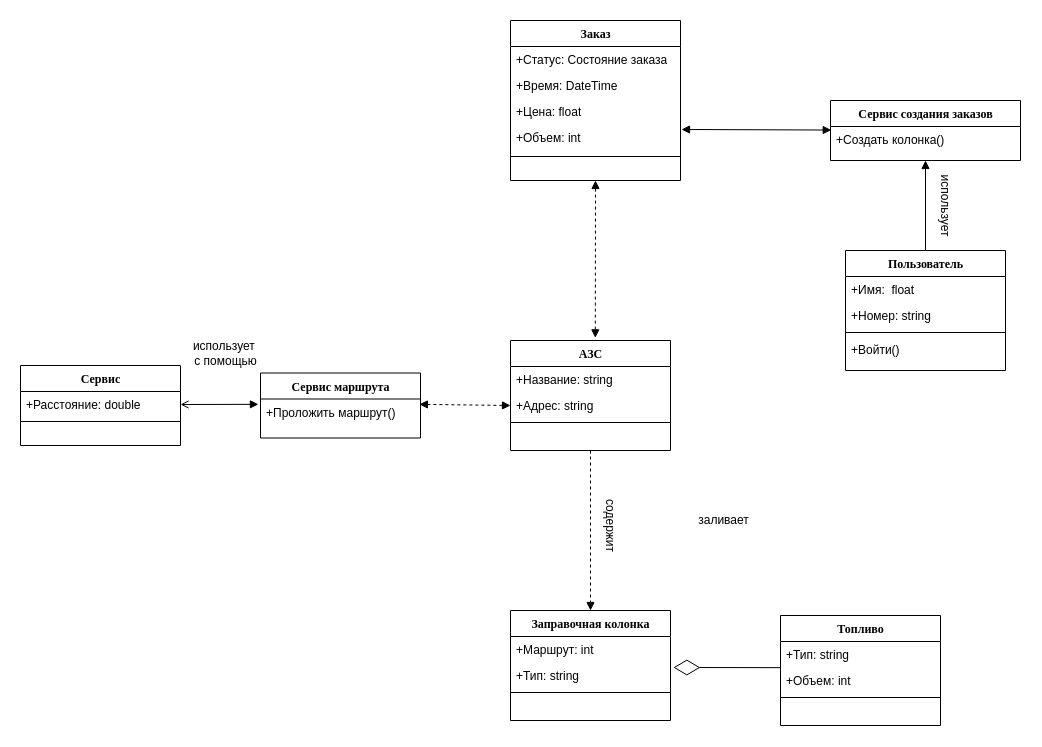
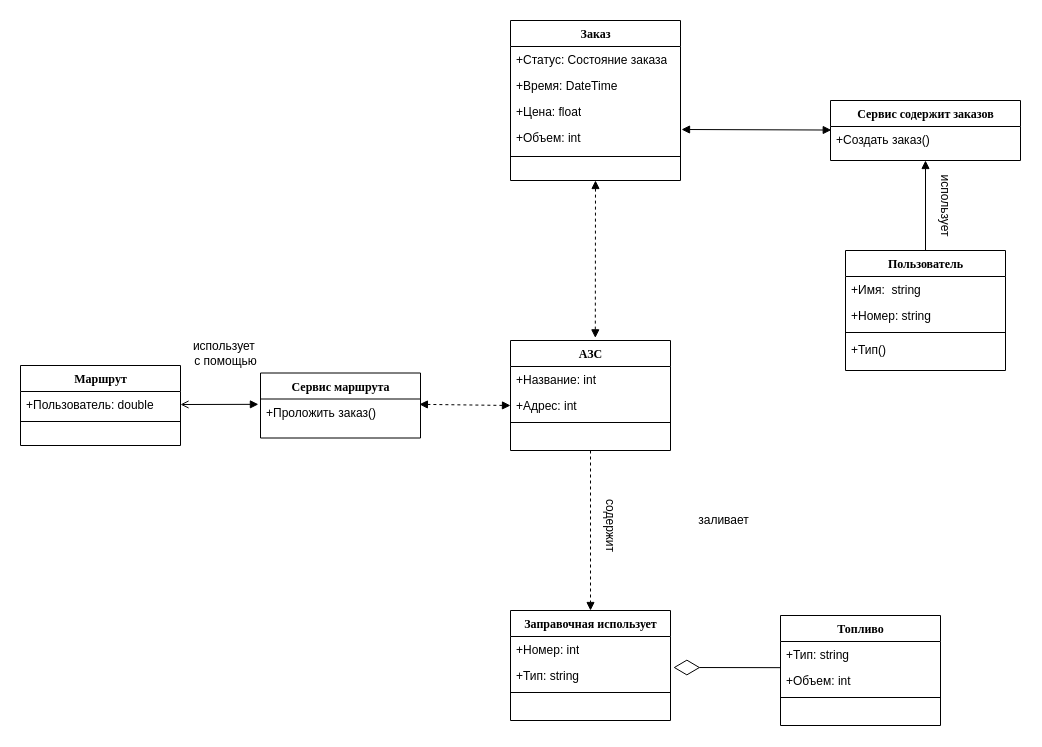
node "Сервис создания заказов": label "Сервис создания заказов" -> "Сервис содержит заказов"
node "+Создать колонка()": label "+Создать колонка()" -> "+Создать заказ()"
node "+Имя: float": label "+Имя: float" -> "+Имя: string"
node "+Войти()": label "+Войти()" -> "+Тип()"
node "Сервис": label "Сервис" -> "Маршрут"
node "+Название: string": label "+Название: string" -> "+Название: int"
node "+Расстояние: double": label "+Расстояние: double" -> "+Пользователь: double"
node "+Адрес: string": label "+Адрес: string" -> "+Адрес: int"
node "+Проложить маршрут()": label "+Проложить маршрут()" -> "+Проложить заказ()"
node "Заправочная колонка": label "Заправочная колонка" -> "Заправочная использует"
node "+Маршрут: int": label "+Маршрут: int" -> "+Номер: int"
